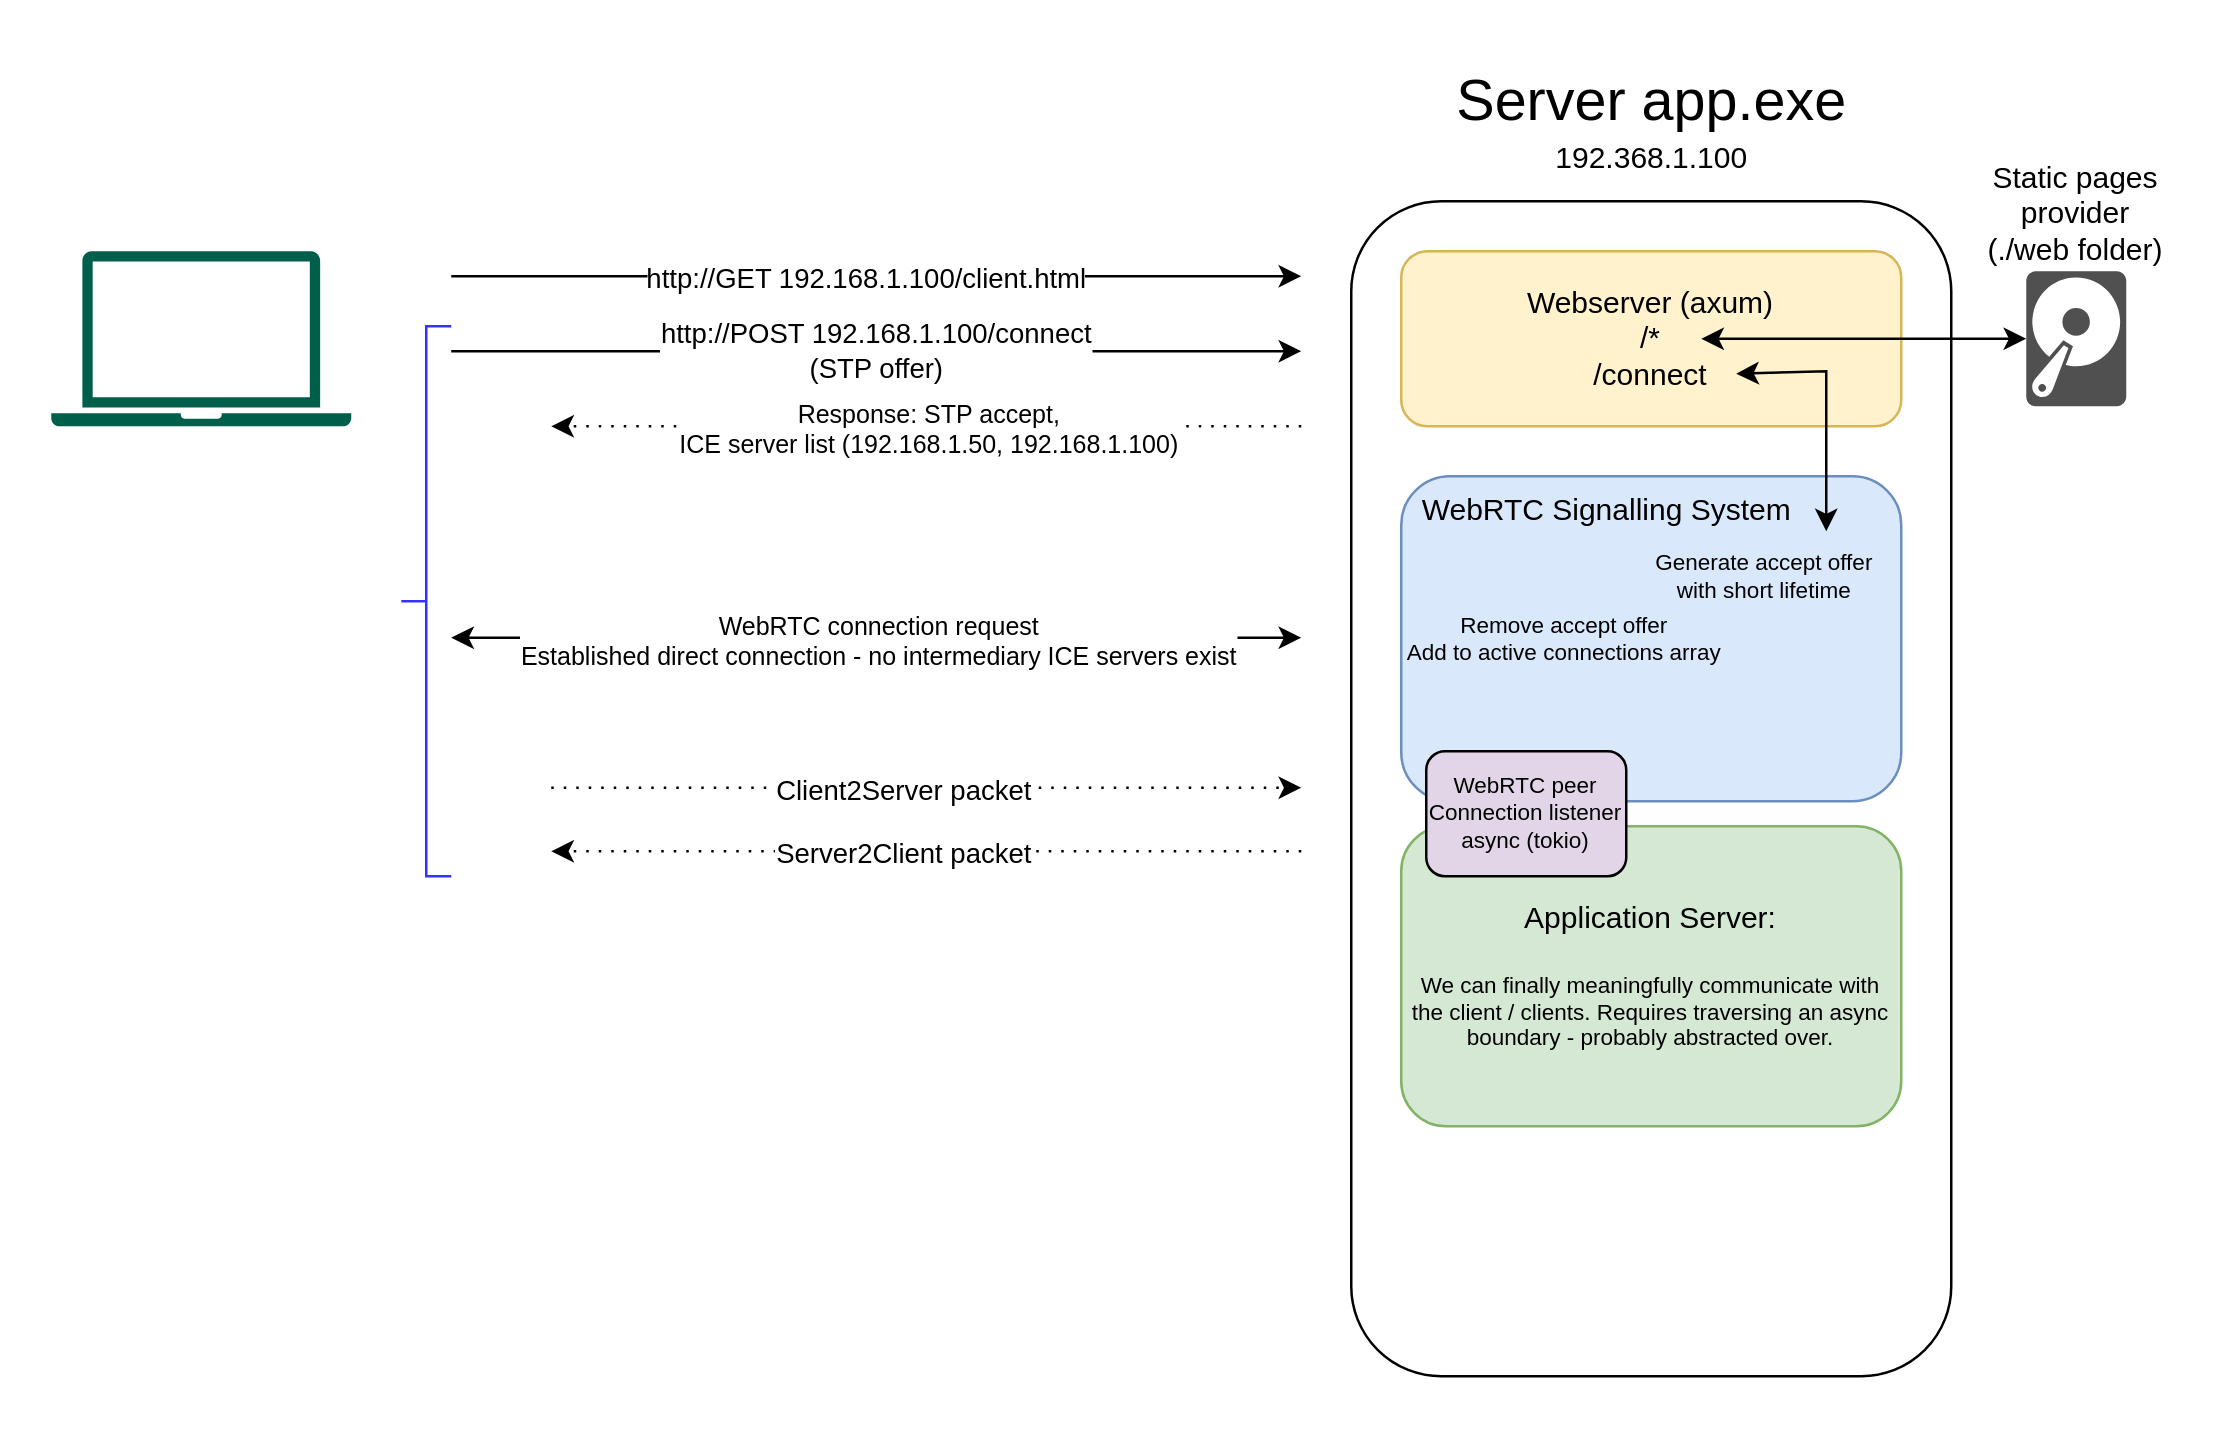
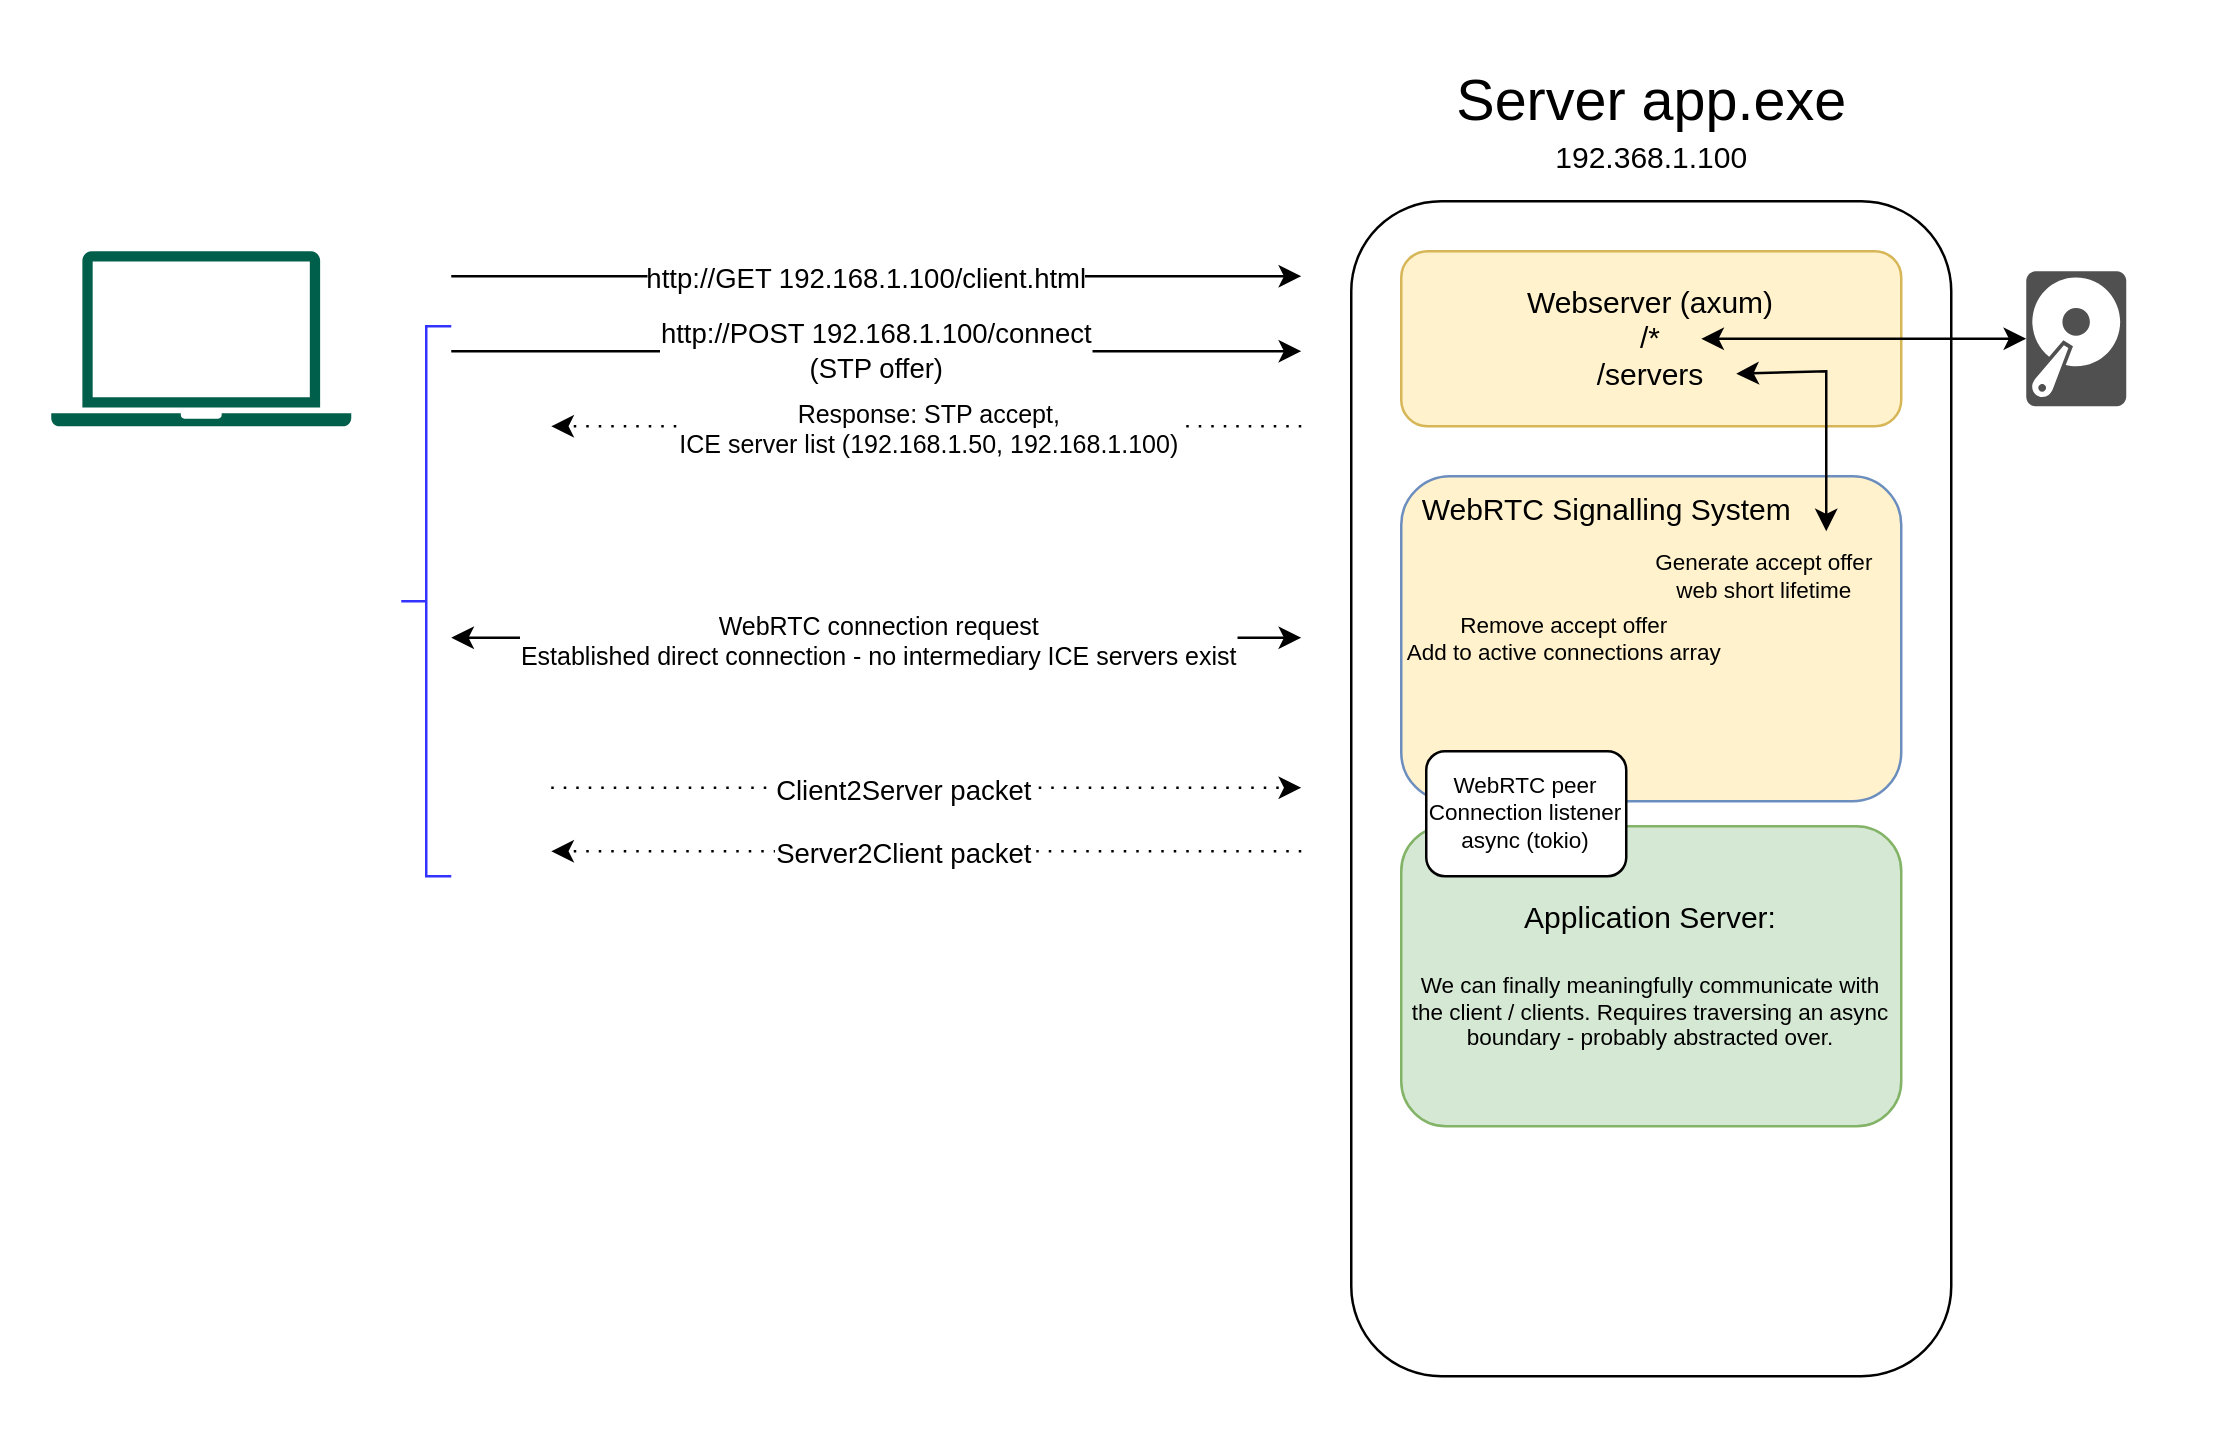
node "Static pages provider (./web folder)": removed
node "Webserver (axum) /* /connect": label "Webserver (axum) /* /connect" -> "Webserver (axum) /* /servers"
node "Generate accept offerwith short lifetime": label "Generate accept offerwith short lifetime" -> "Generate accept offerweb short lifetime"
node "WebRTC Signalling System": fillcolor #dae8fc -> #fff2cc
node "WebRTC peer Connection listener async (tokio)": fillcolor #e1d5e7 -> #ffffff
